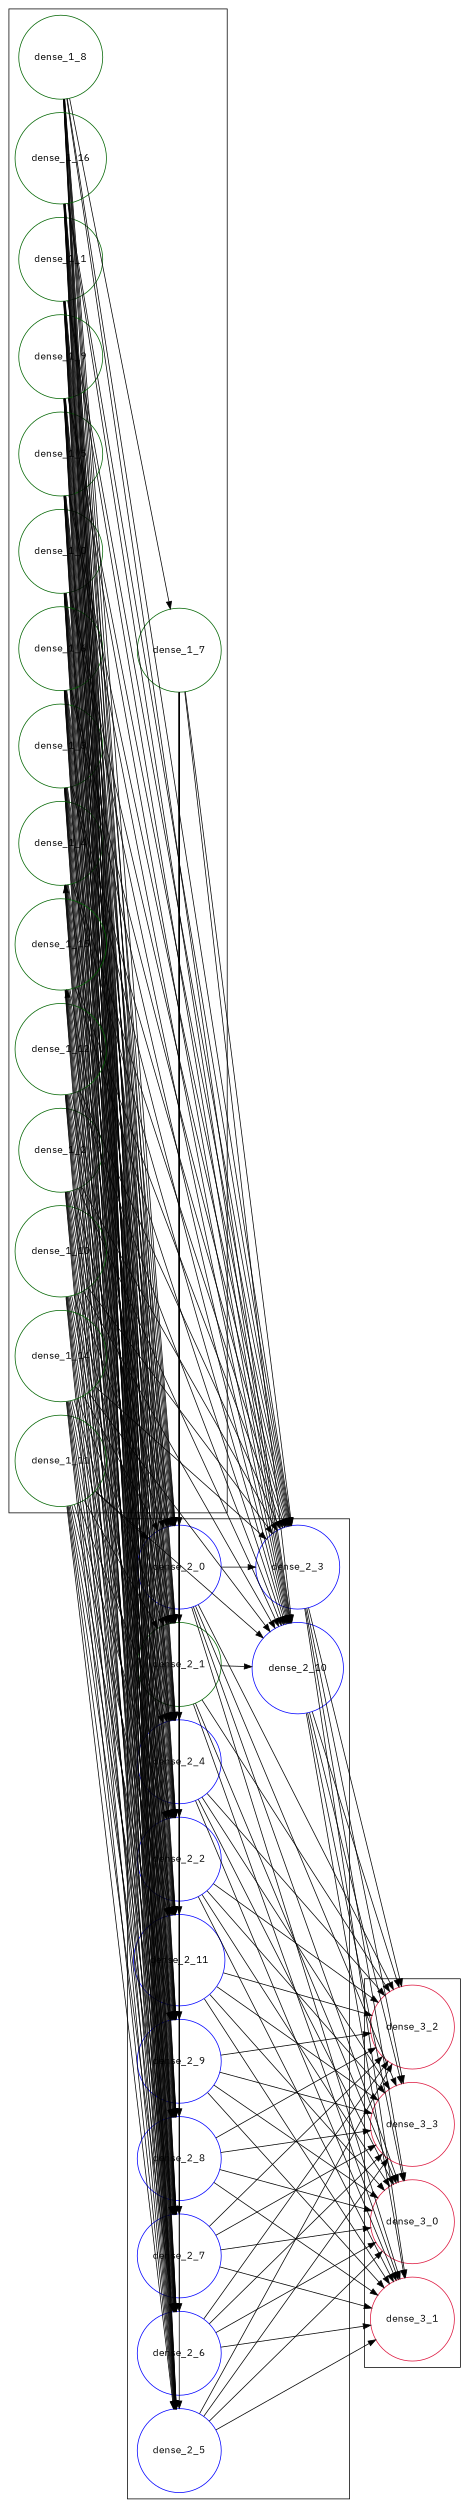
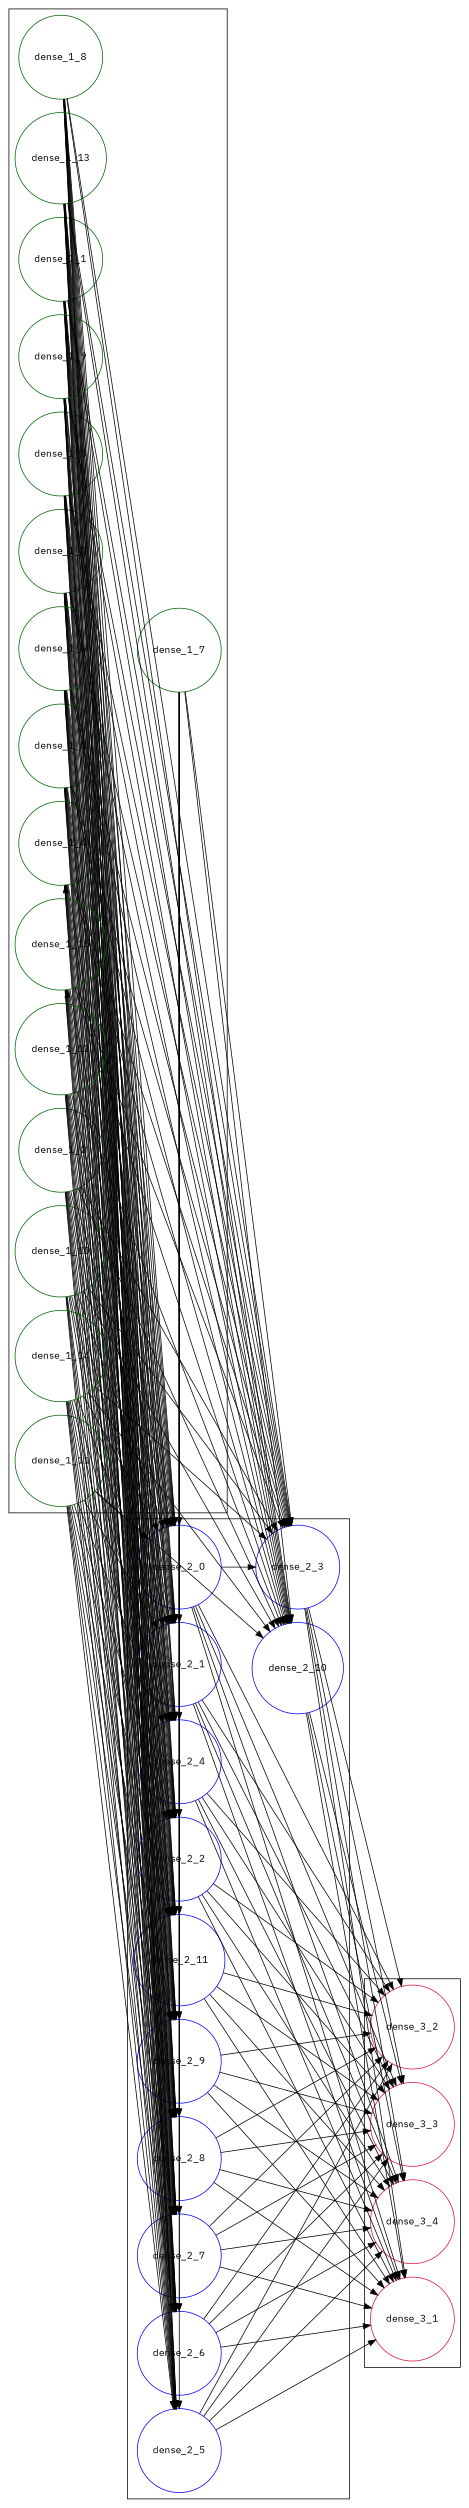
node "dense_1_16": label "dense_1_16" -> "dense_1_13"
edge "dense_1_8" -> "dense_1_7": now "dense_1_8" -> "dense_2_11"
edge "dense_1_9" -> "dense_2_4": removed
edge "dense_1_12" -> "dense_2_3": removed
edge "dense_1_5" -> "dense_2_5": removed
edge "dense_1_10" -> "dense_2_9": removed
node "dense_2_1": color darkgreen -> blue
edge "dense_2_1" -> "dense_2_10": now "dense_2_1" -> "dense_3_3"
edge "dense_2_10" -> "dense_3_2": removed
node "dense_3_0": label "dense_3_0" -> "dense_3_4"
